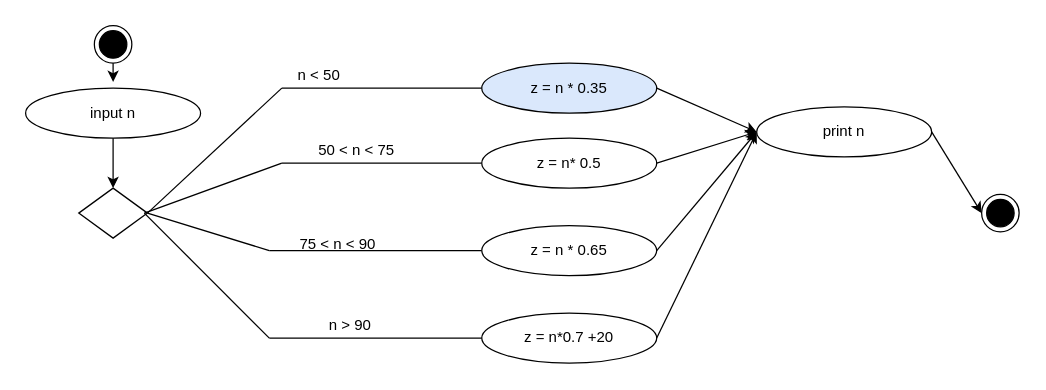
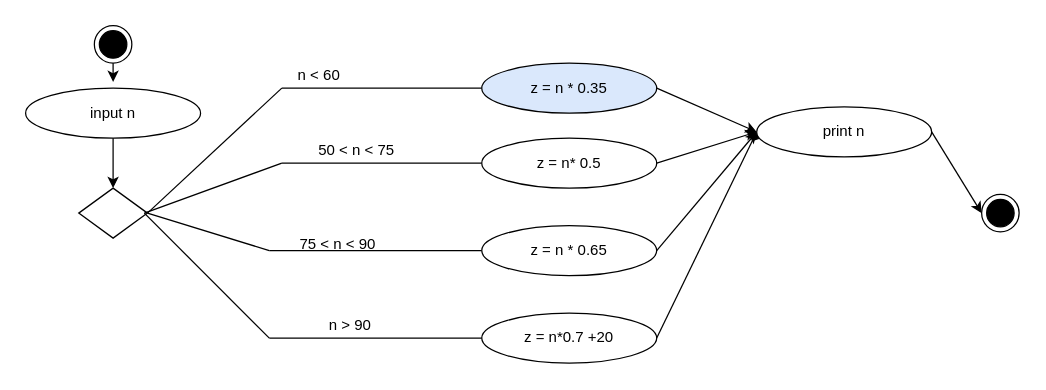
node "n < 50": label "n < 50" -> "n < 60"
edge "z = n*0.7 +20" -> "print n": arrowhead classic -> diamond
